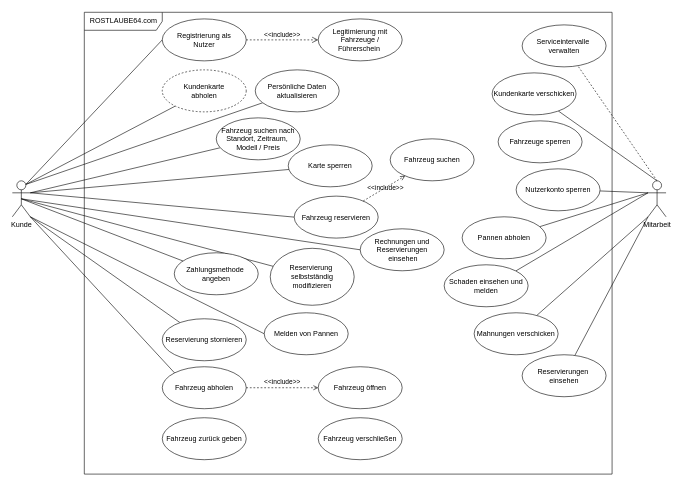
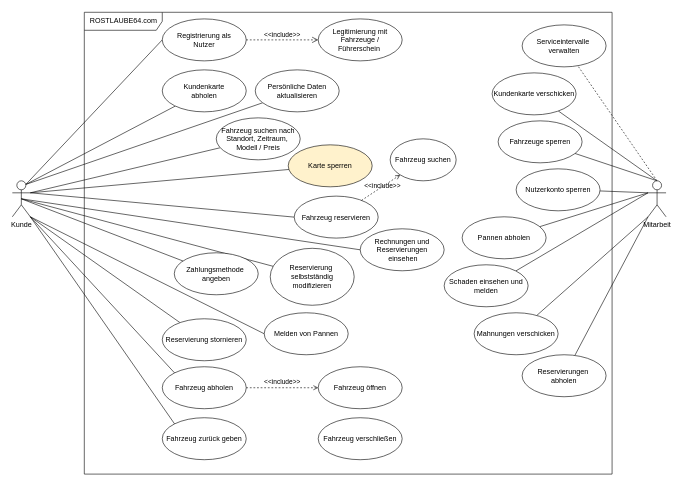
node "Kundenkarte abholen": style dashed -> solid
node "Fahrzeug suchen": size 84x42 -> 66x42
node "Karte sperren": fillcolor #ffffff -> #fff2cc
edge "Fahrzeuge sperren" -- "Mitarbeit": added
edge "Kunde" -- "Fahrzeug zurück geben": added
node "Reservierungen einsehen": label "Reservierungen einsehen" -> "Reservierungen abholen"
